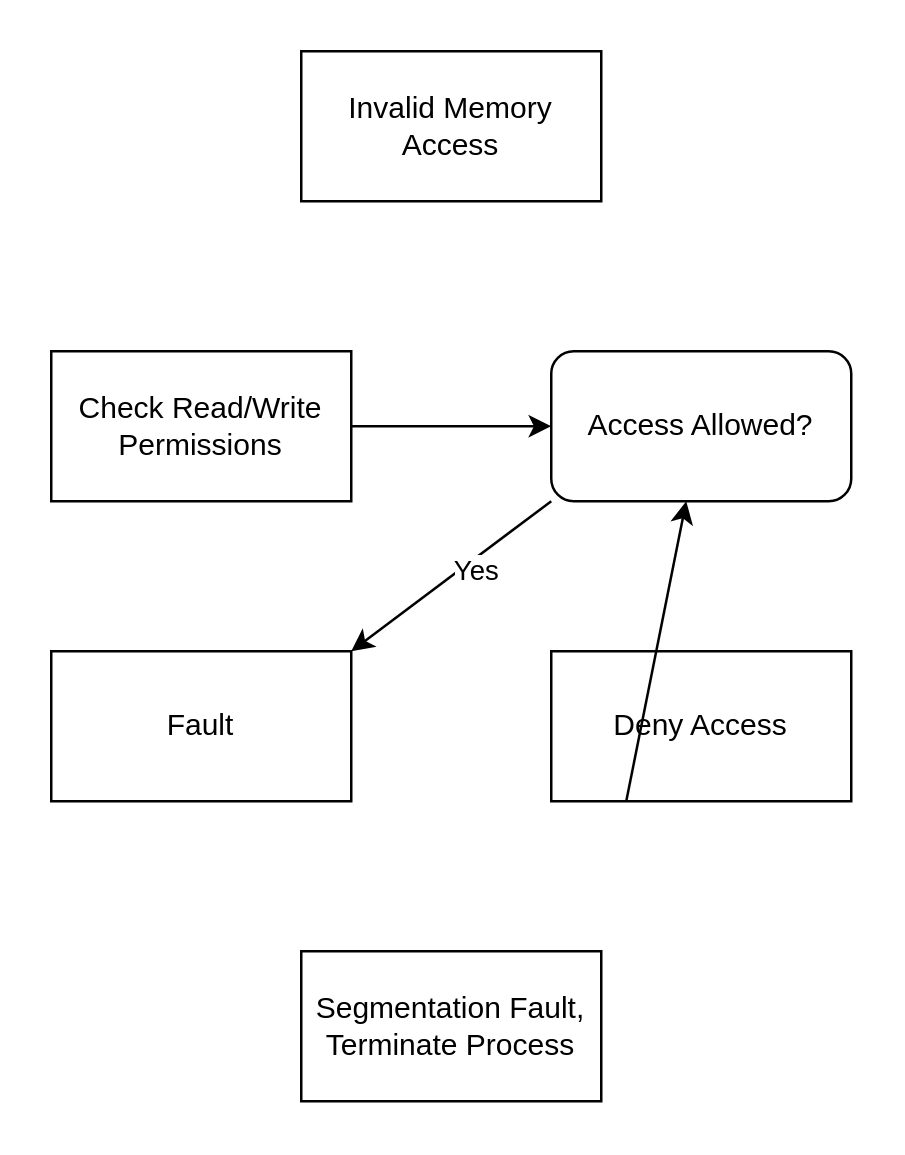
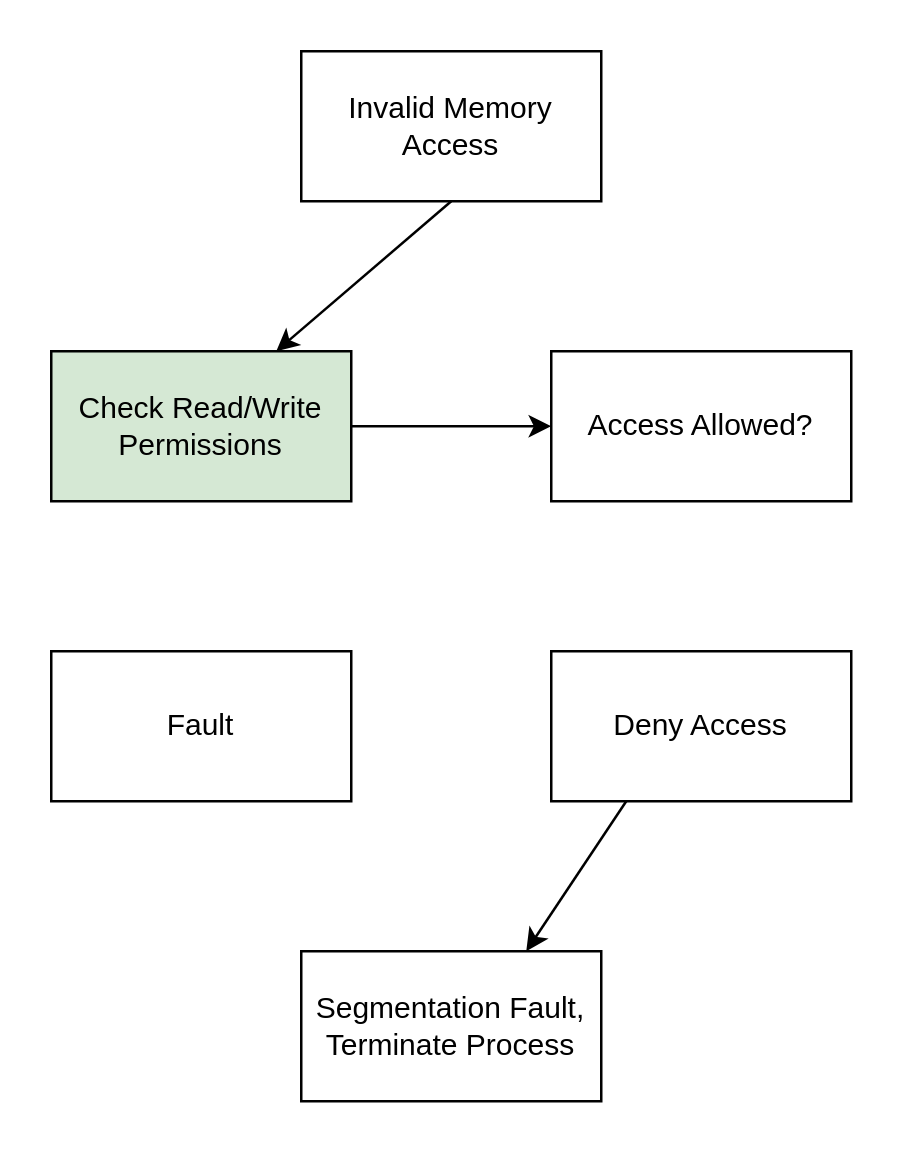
edge "Invalid Memory Access" -> "Check Read/Write Permissions": added
node "Check Read/Write Permissions": fillcolor #ffffff -> #d5e8d4
node "Access Allowed?": shape rounded rectangle -> rectangle
edge "Access Allowed?" -> "Fault": removed, label "Yes"
edge "Deny Access" -> "Access Allowed?": now "Deny Access" -> "Segmentation Fault, Terminate Process"
